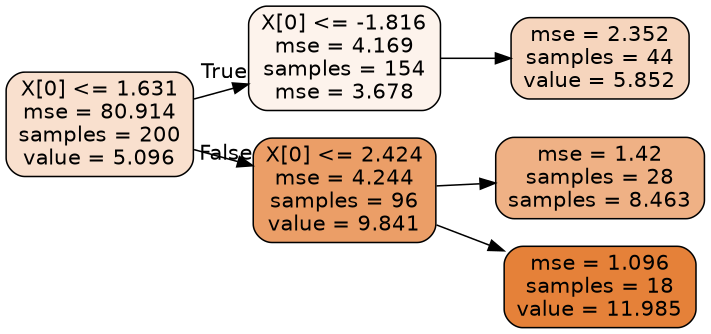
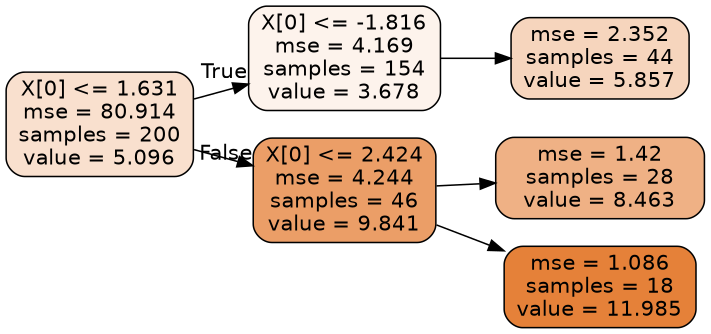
node "X[0] <= -1.816 mse = 4.169 samples = 154 mse = 3.678": label "X[0] <= -1.816 mse = 4.169 samples = 154 mse = 3.678" -> "X[0] <= -1.816 mse = 4.169 samples = 154 value = 3.678"
node "mse = 2.352 samples = 44 value = 5.852": label "mse = 2.352 samples = 44 value = 5.852" -> "mse = 2.352 samples = 44 value = 5.857"
node "mse = 1.42 samples = 28 samples = 8.463": label "mse = 1.42 samples = 28 samples = 8.463" -> "mse = 1.42 samples = 28 value = 8.463"
node "X[0] <= 2.424 mse = 4.244 samples = 96 value = 9.841": label "X[0] <= 2.424 mse = 4.244 samples = 96 value = 9.841" -> "X[0] <= 2.424 mse = 4.244 samples = 46 value = 9.841"
node "mse = 1.096 samples = 18 value = 11.985": label "mse = 1.096 samples = 18 value = 11.985" -> "mse = 1.086 samples = 18 value = 11.985"
